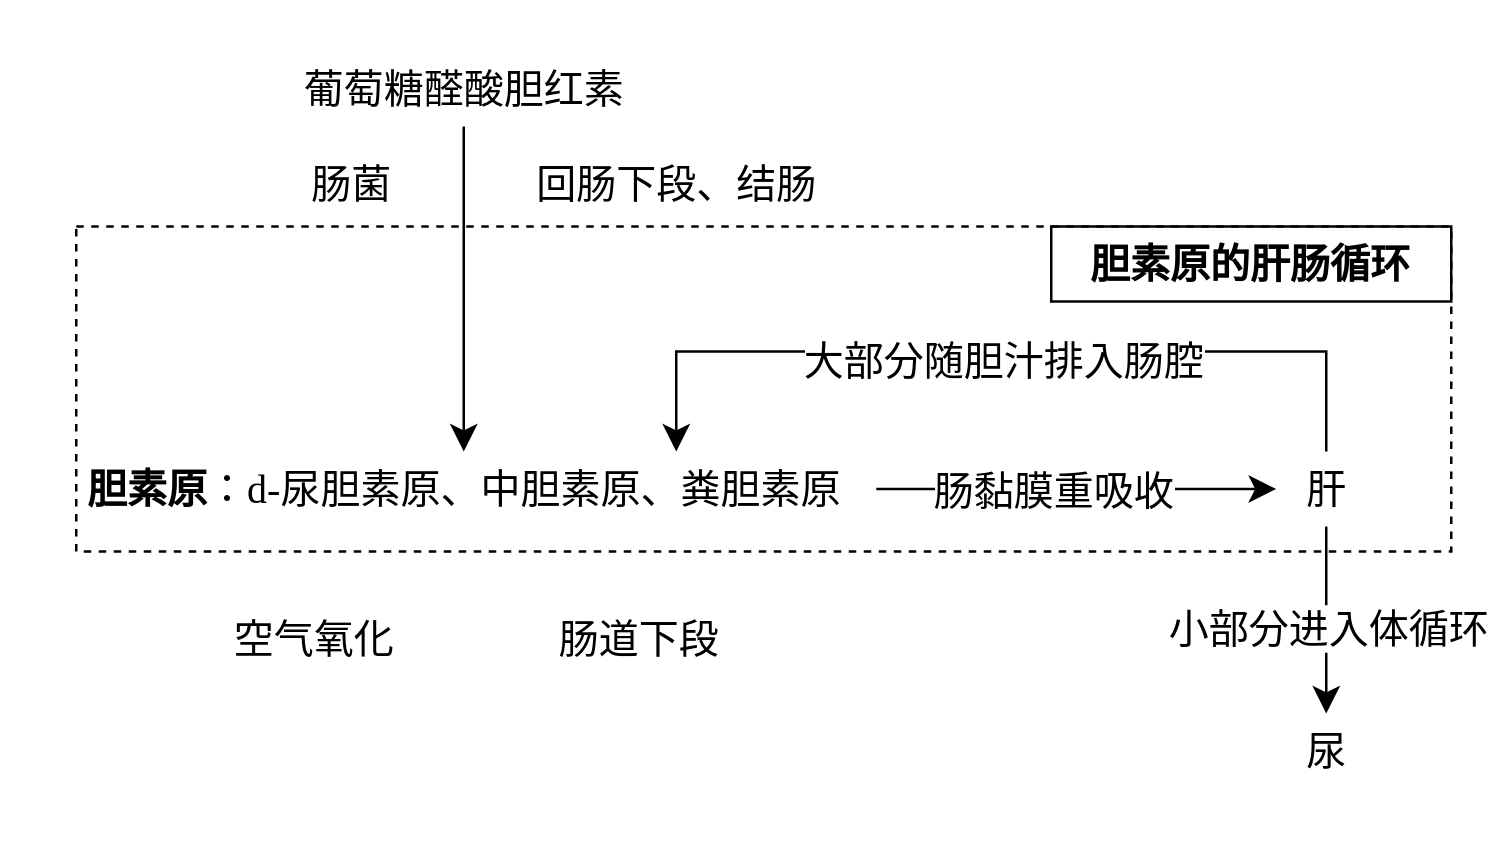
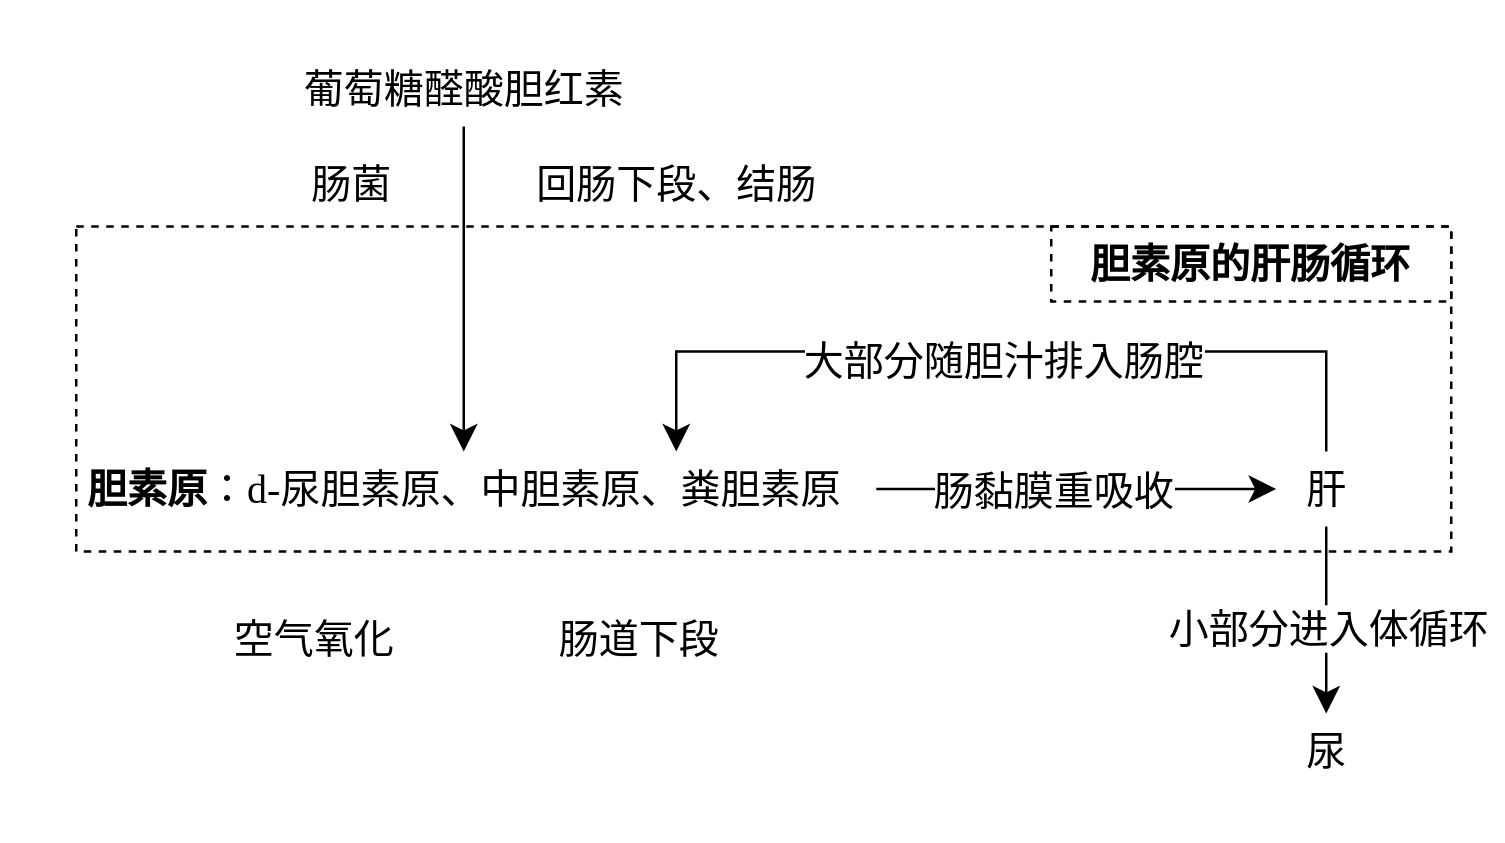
node "胆素原的肝肠循环": style solid -> dashed
